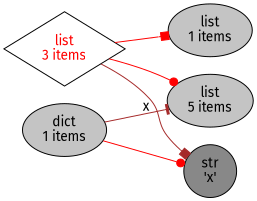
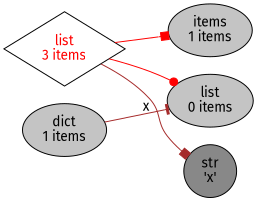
node "list 1 items": label "list 1 items" -> "items 1 items"
node "list 5 items": label "list 5 items" -> "list 0 items"
edge "dict 1 items" -> "str 'x'": removed
